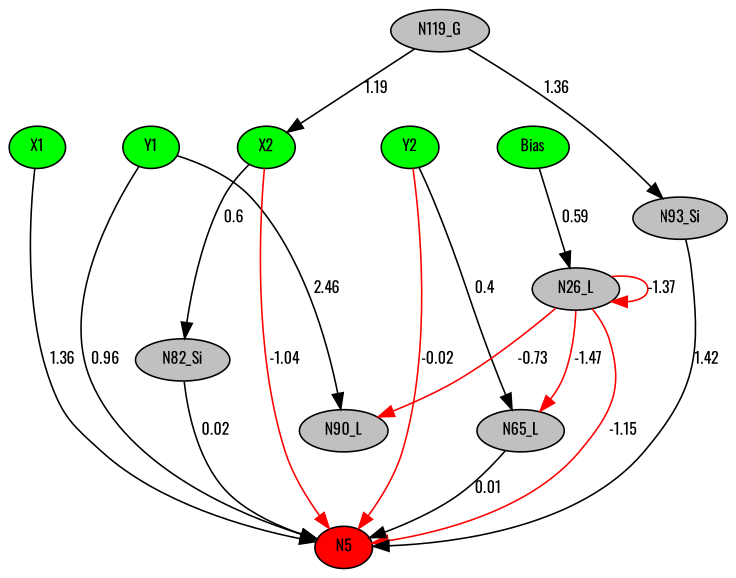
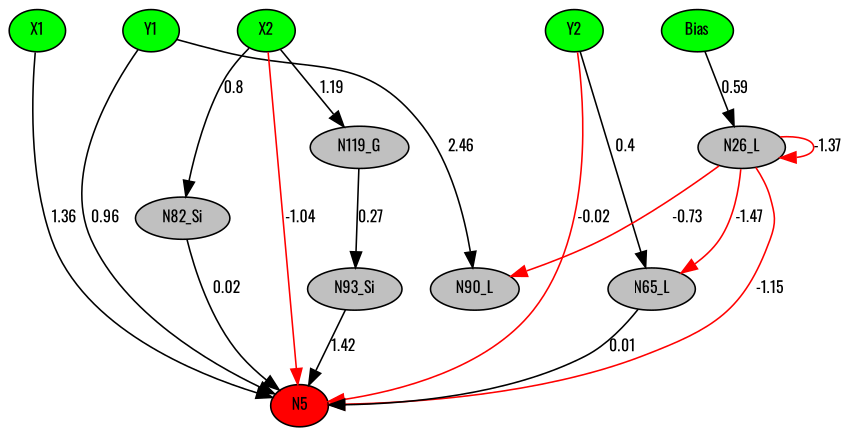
edge "N119_G" -> "X2": reversed
edge "N119_G" -> "N93_Si": label "1.36" -> "0.27"
edge "X2" -> "N82_Si": label "0.6" -> "0.8"
